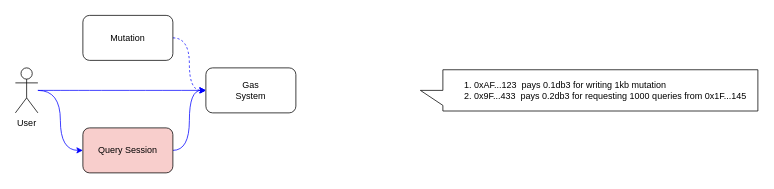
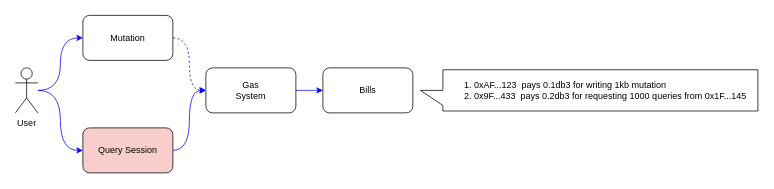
edge "User" -> "Gas System": now "User" -> "Mutation"
edge "Gas System" -> "Bills": added
node "Bills": added
